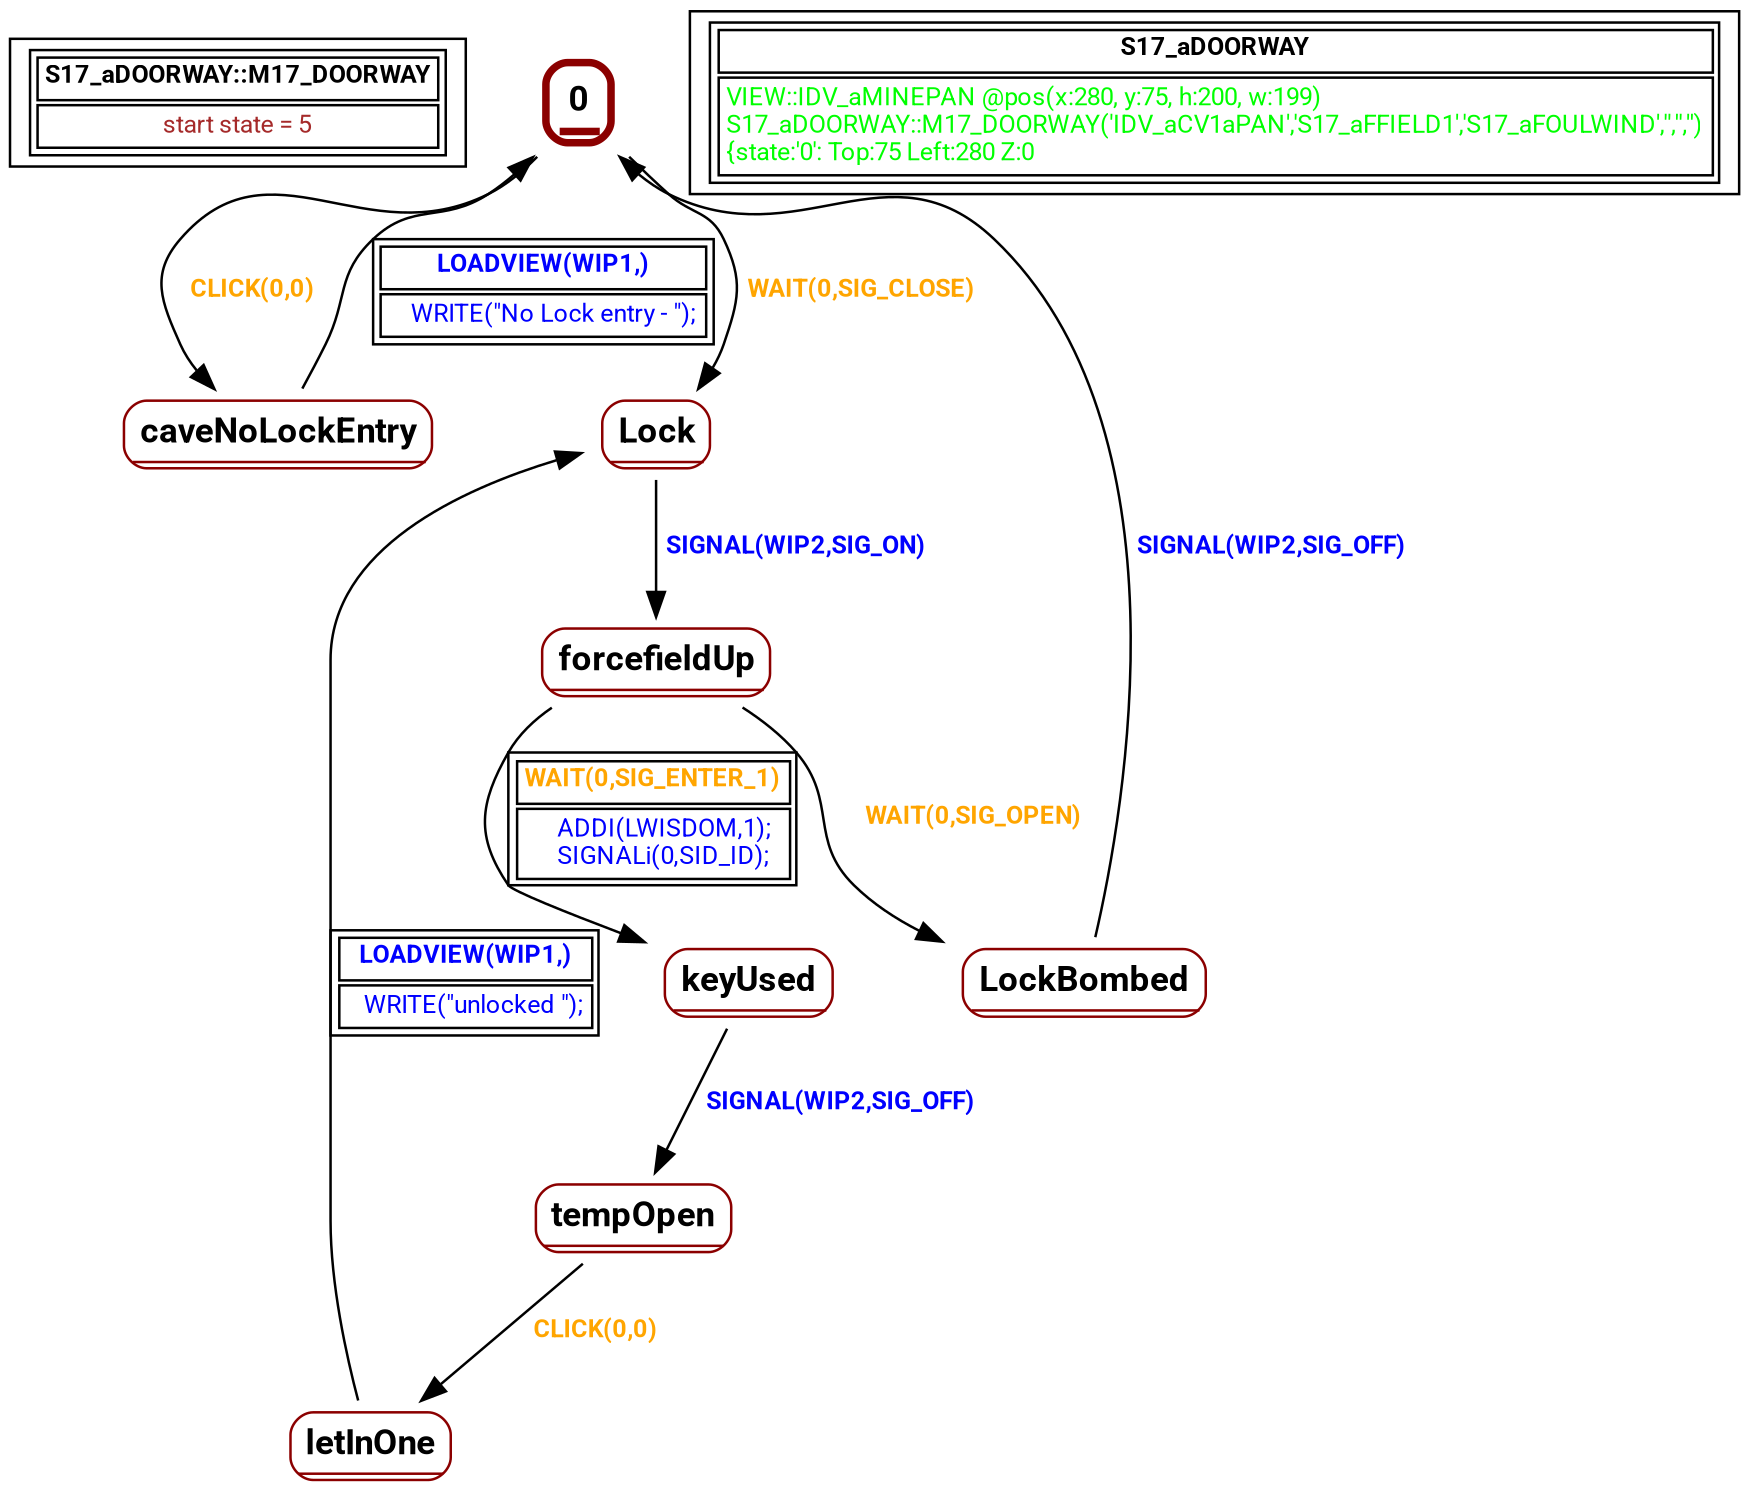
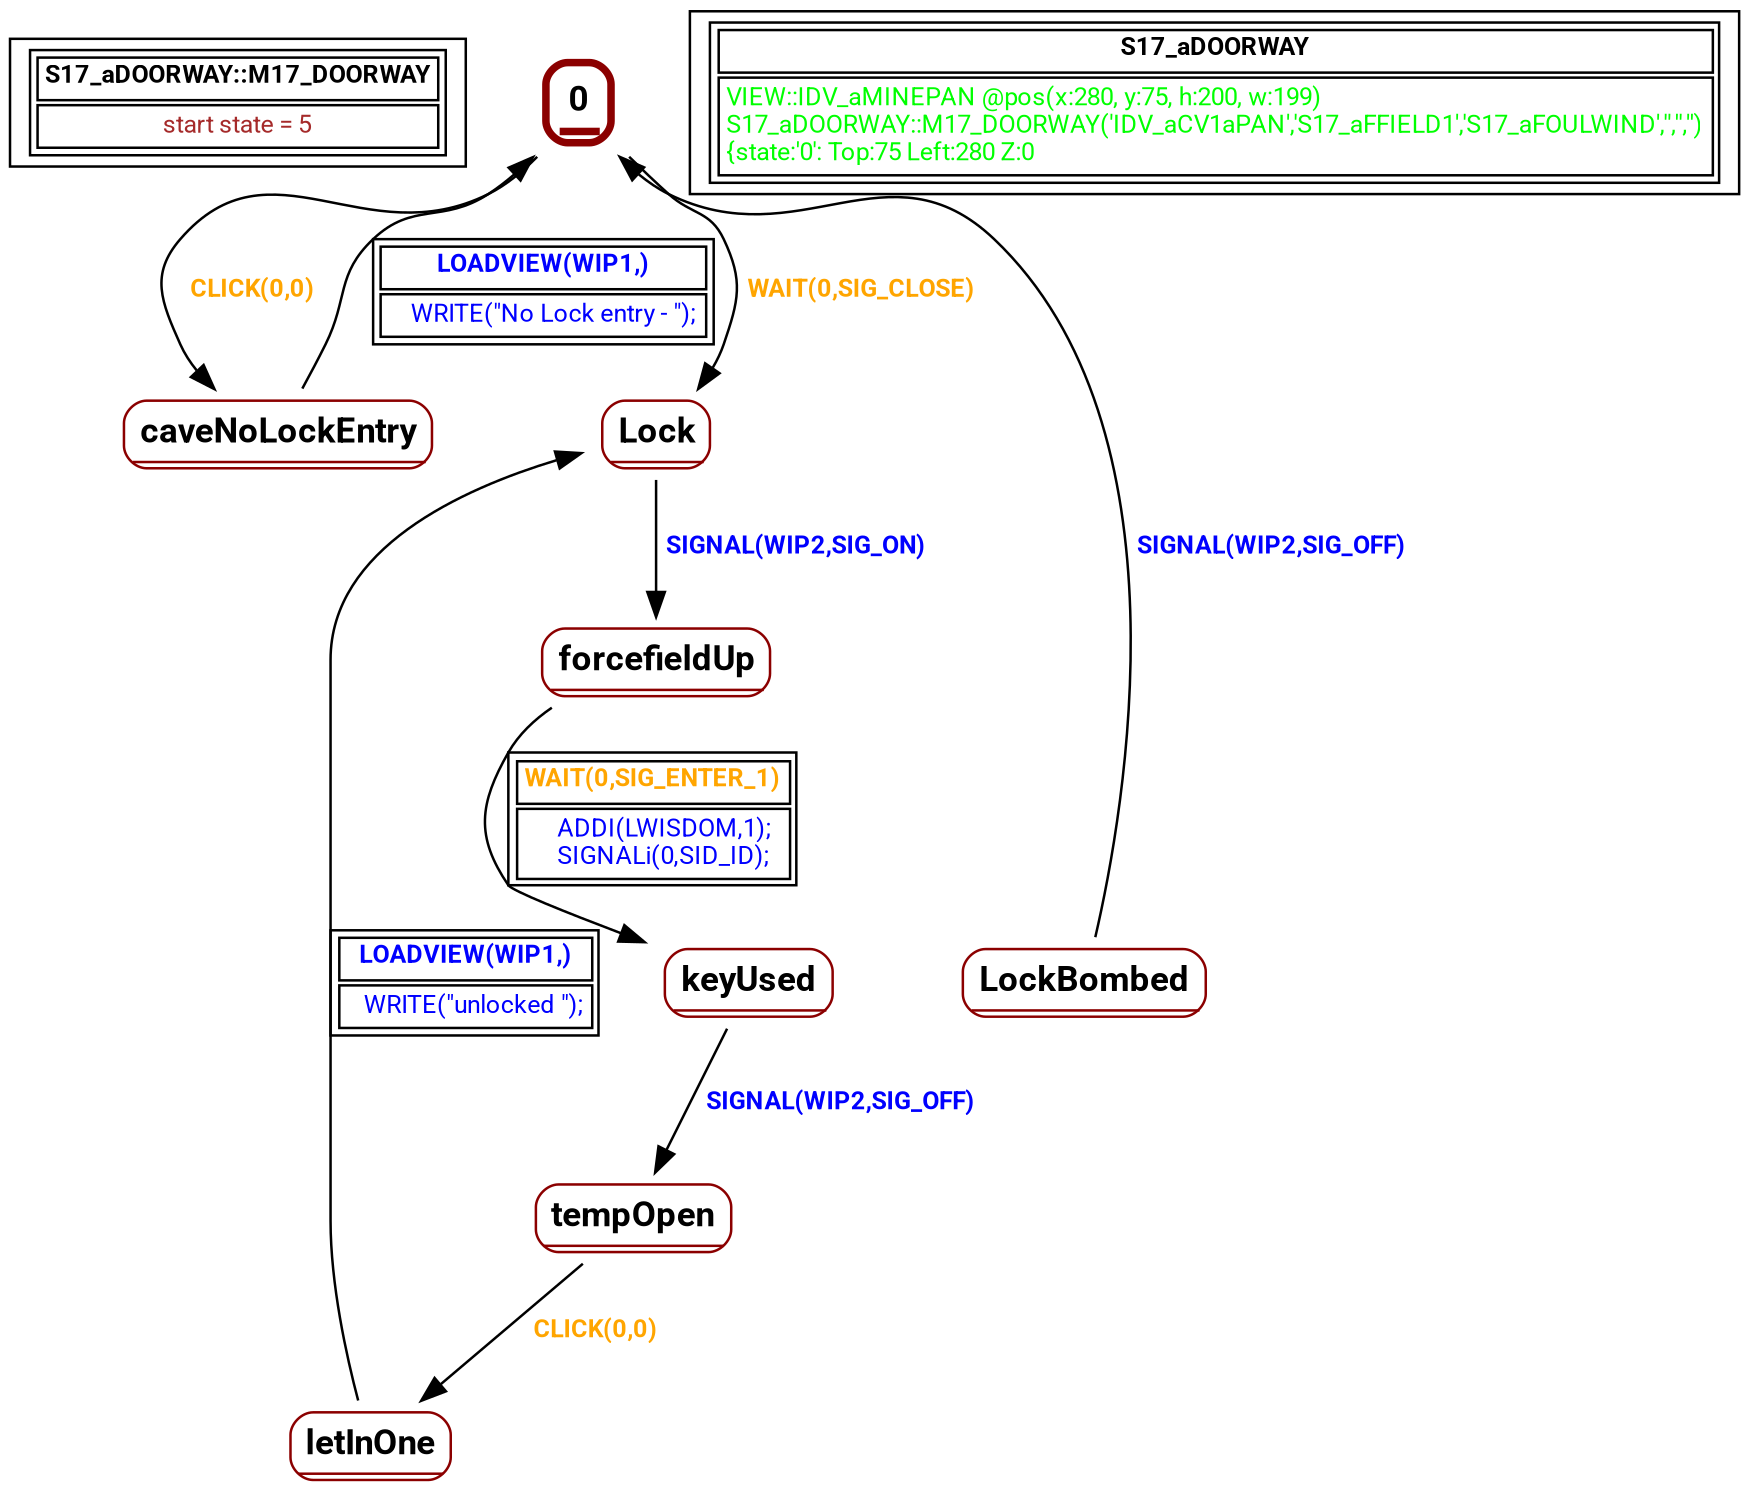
edge "forcefieldUp" -> "LockBombed": removed, label "WAIT(0,SIG_OPEN)"
